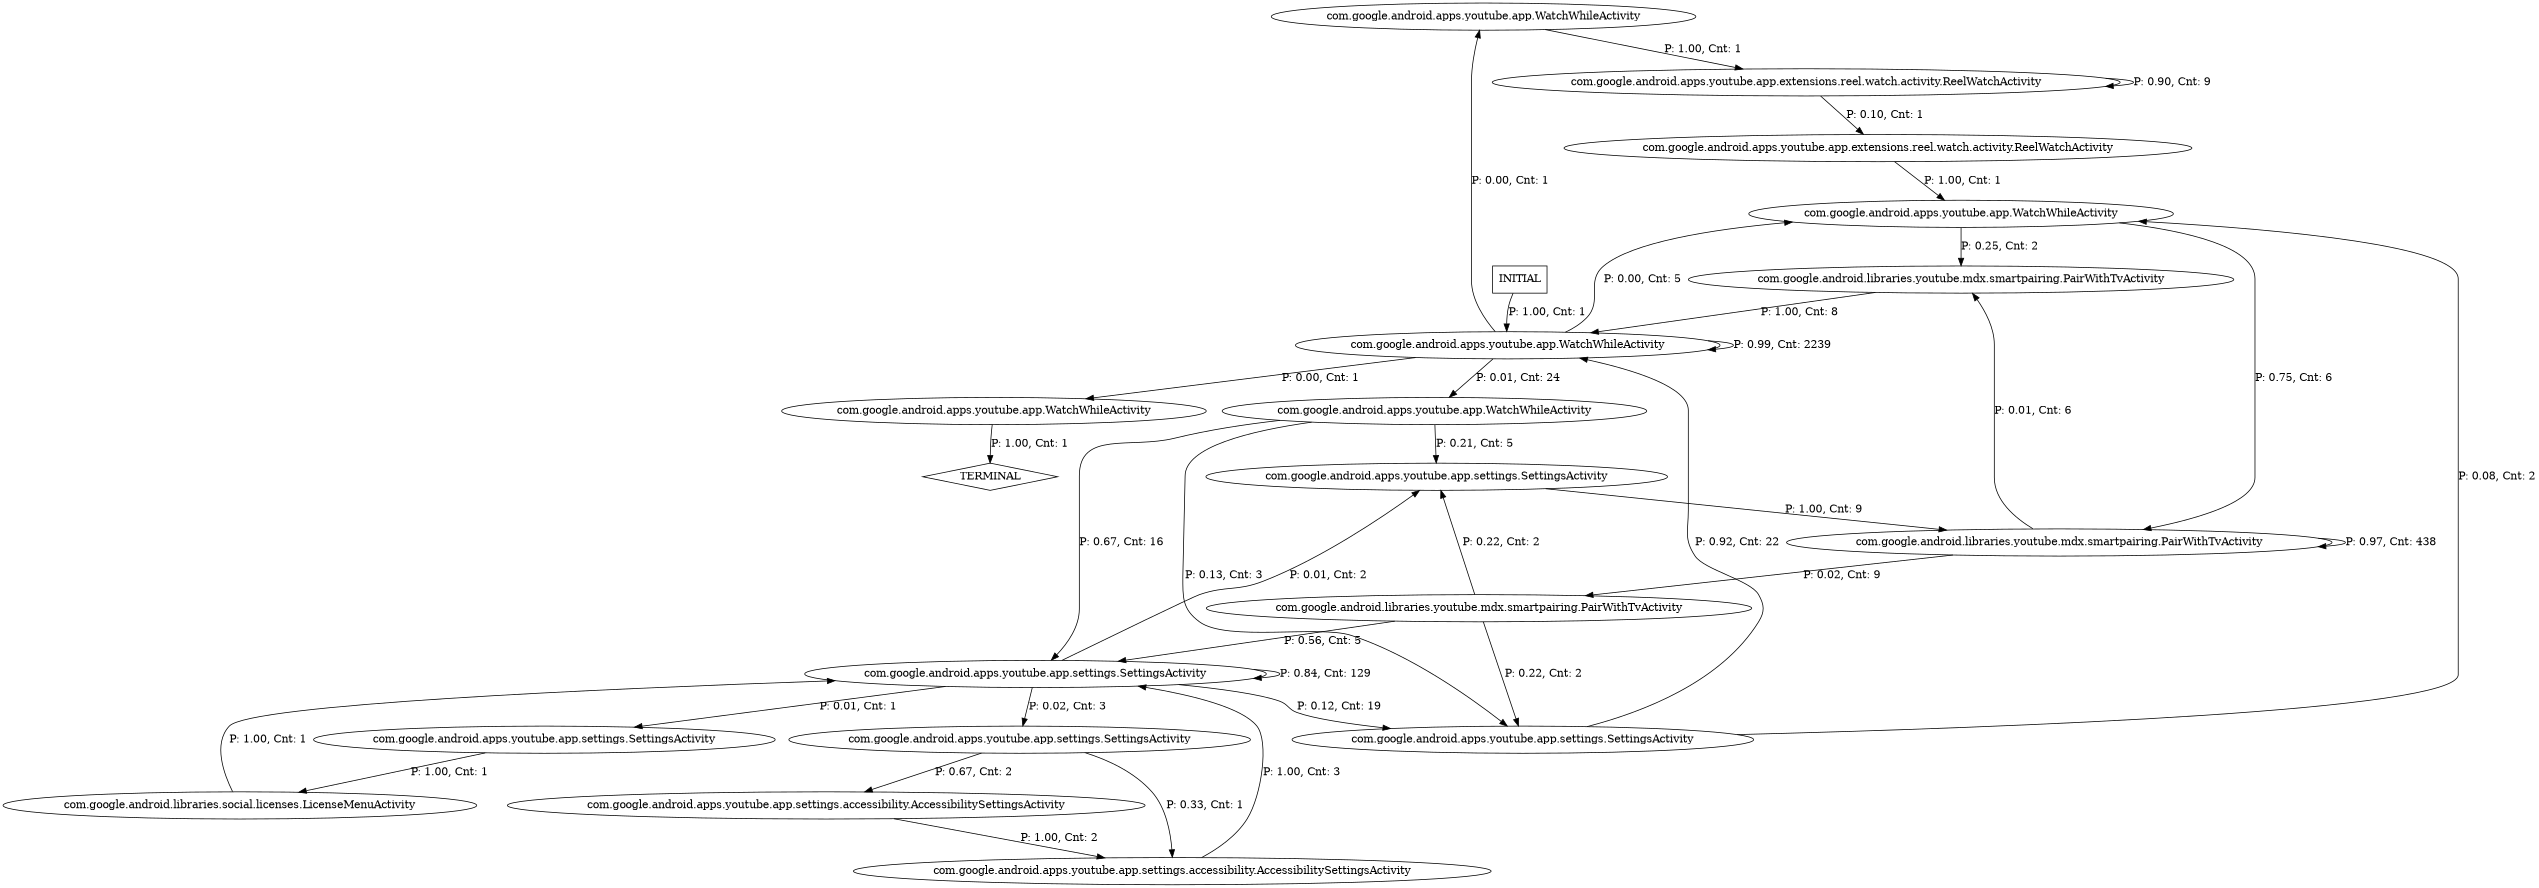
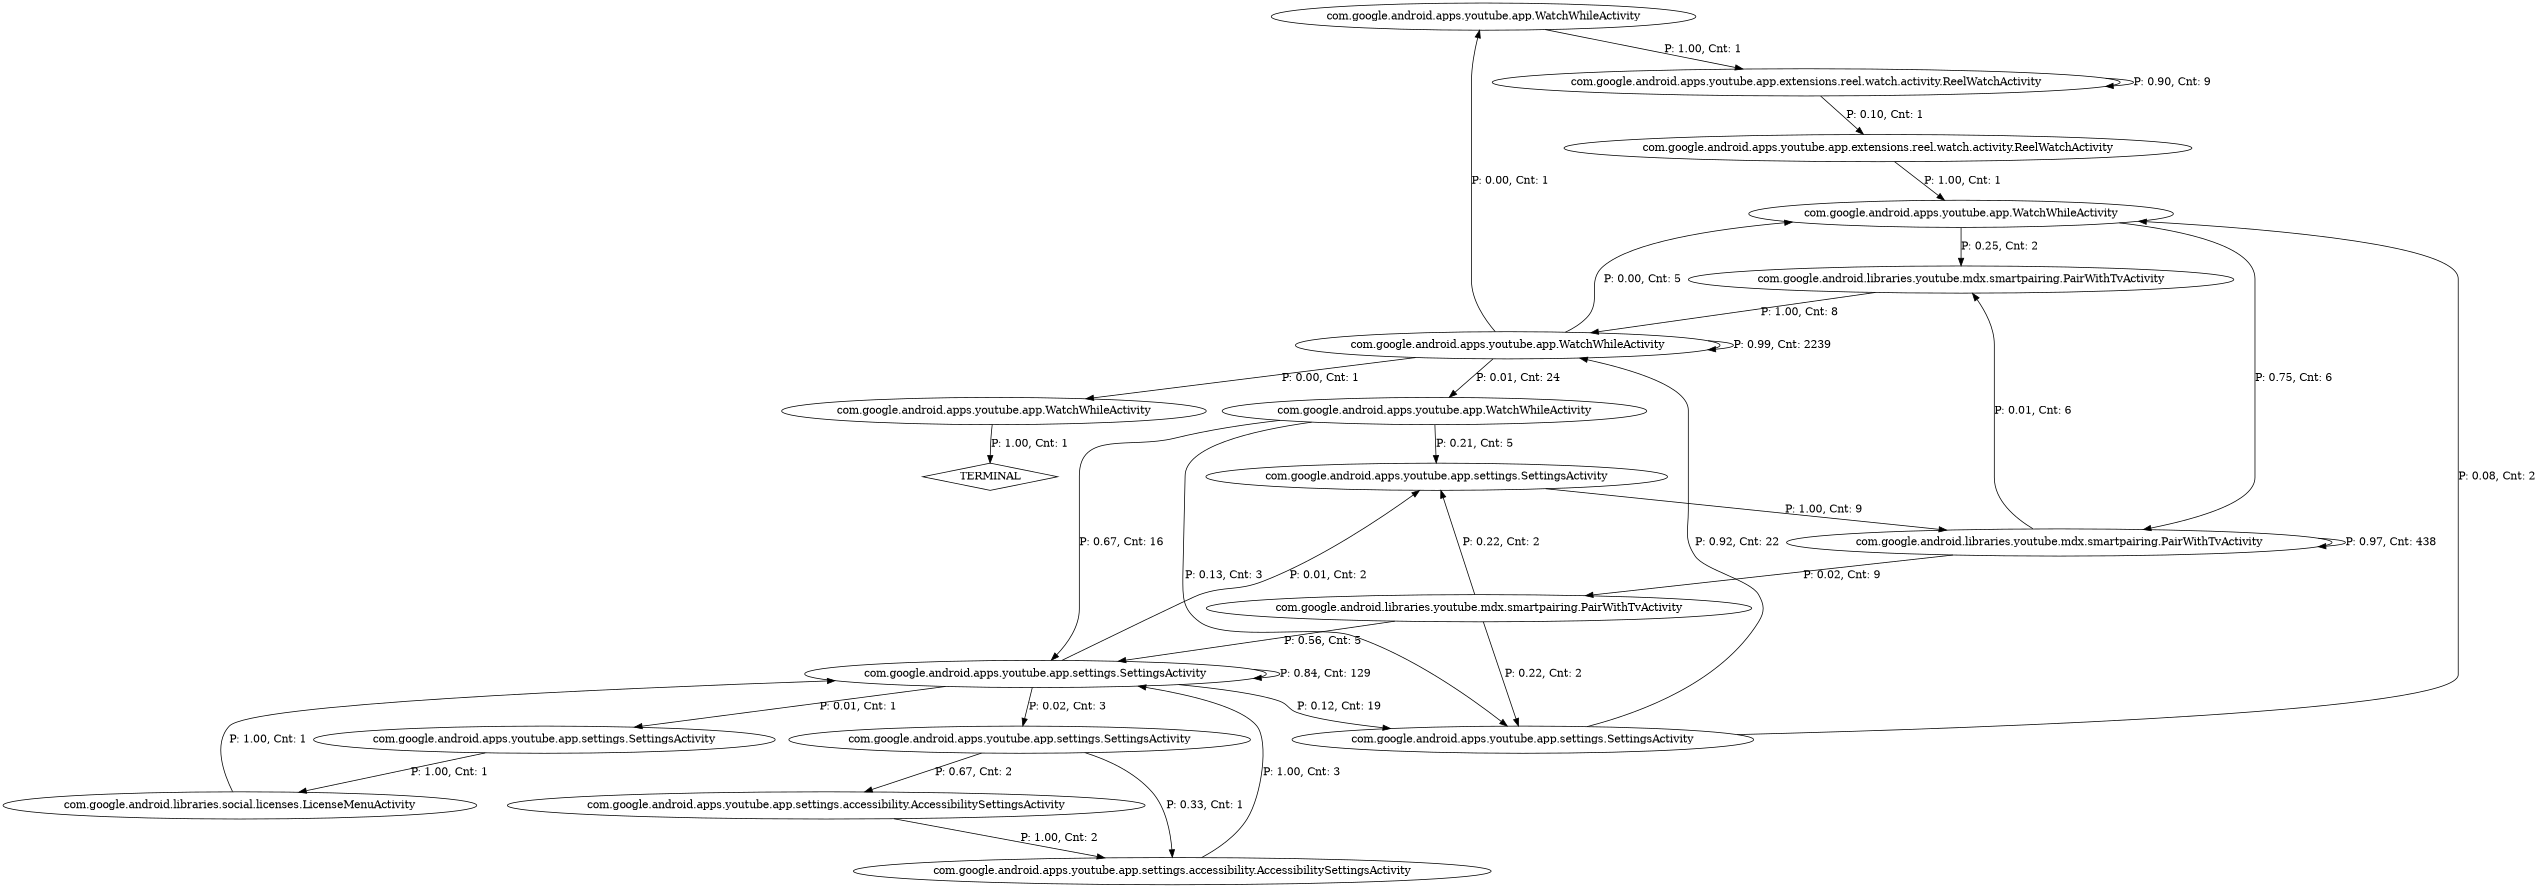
node "INITIAL": removed
